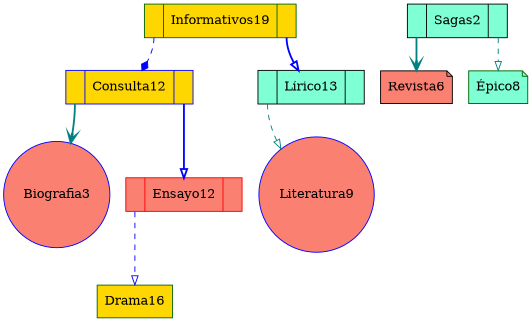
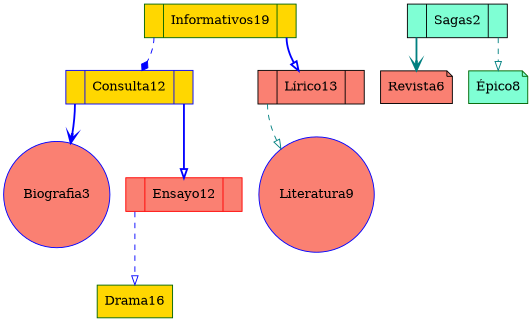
node "Lírico13": fillcolor aquamarine -> salmon
edge "Consulta12" -> "Biografia3": color teal -> blue
